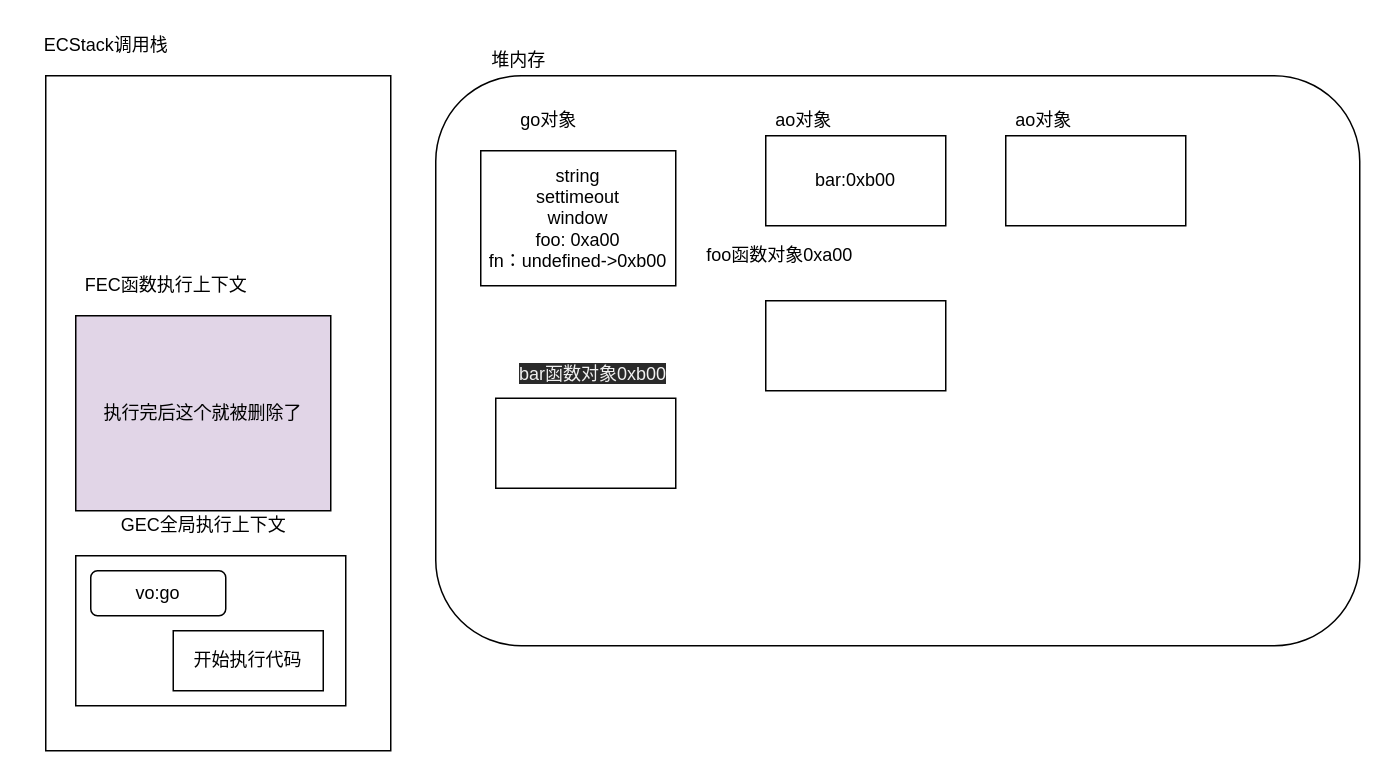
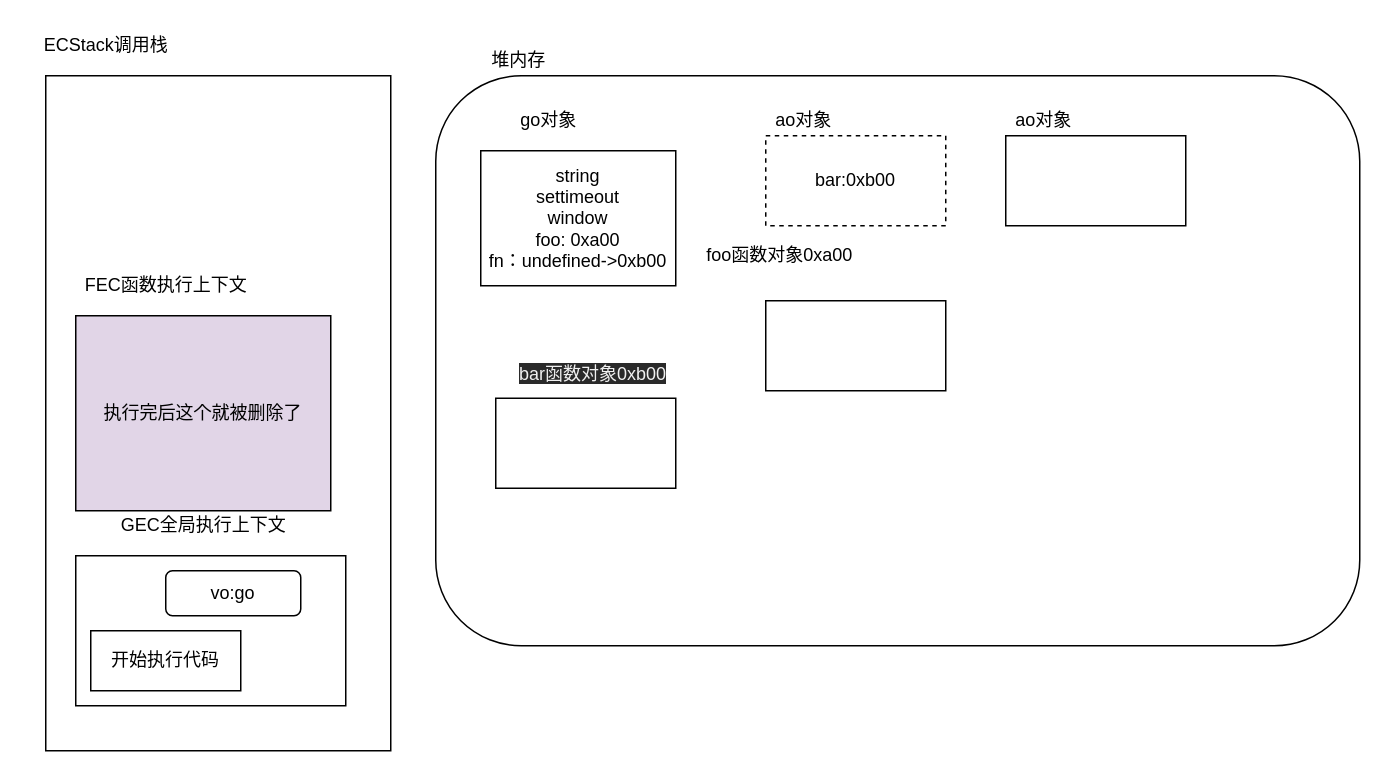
node "bar:0xb00": style solid -> dashed
node "vo:go": moved (158, 593) -> (233, 593)
node "开始执行代码": moved (248, 661) -> (166, 661)
